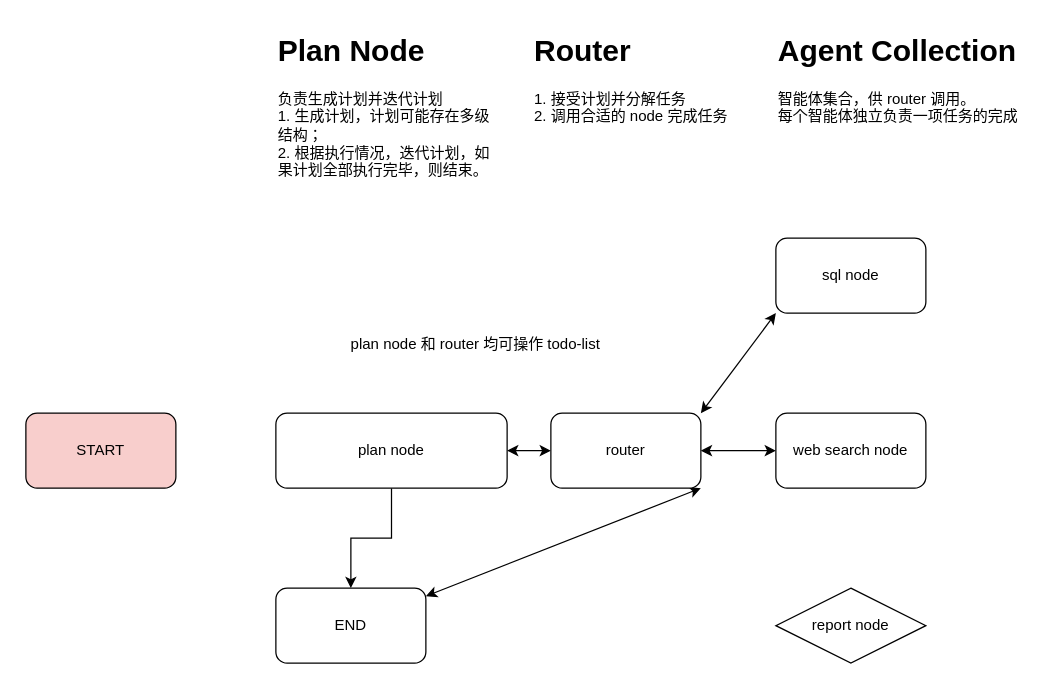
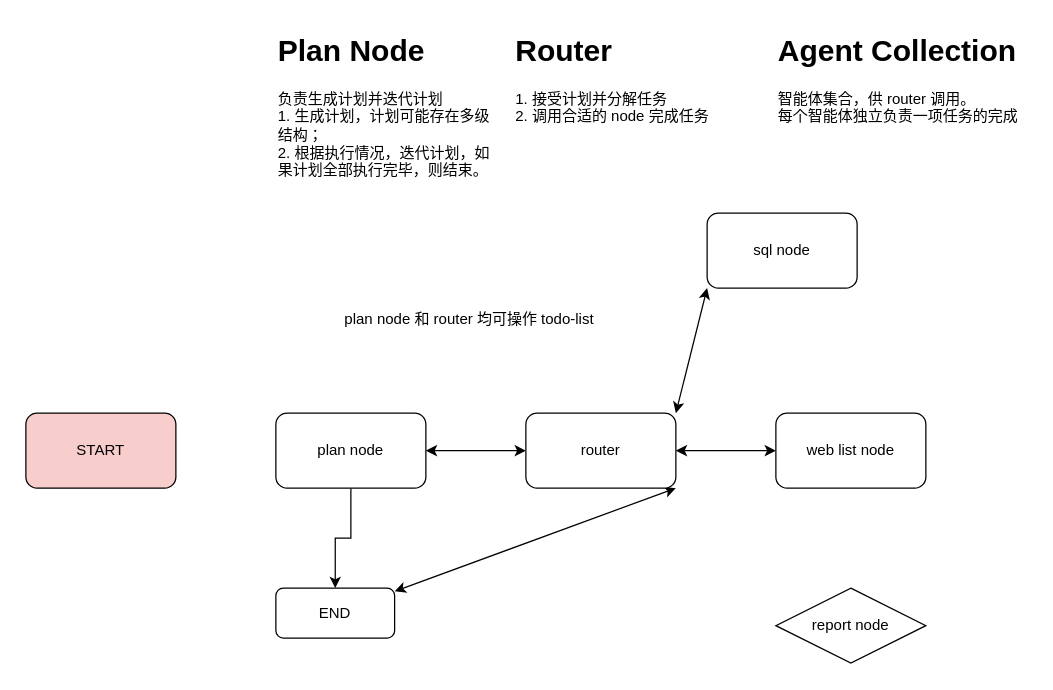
node "Router 1. 接受计划并分解任务 2. 调用合适的 node 完成任务": moved (644, 101) -> (626, 101)
node "sql node": moved (851, 276) -> (782, 251)
node "plan node 和 router 均可操作 todo-list": moved (476, 344) -> (469, 319)
node "plan node": size 231x75 -> 150x75
node "router": moved (626, 451) -> (601, 451)
node "web search node": label "web search node" -> "web list node"
node "END": size 150x75 -> 119x50
